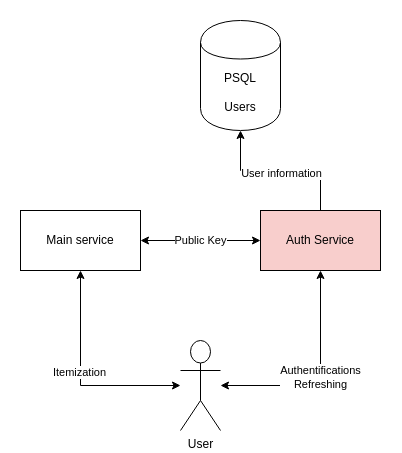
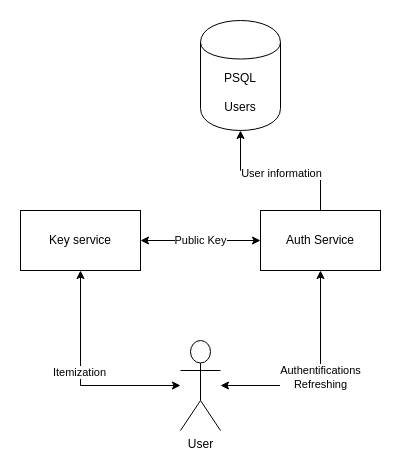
node "Main service": label "Main service" -> "Key service"
node "Auth Service": fillcolor #f8cecc -> #ffffff
